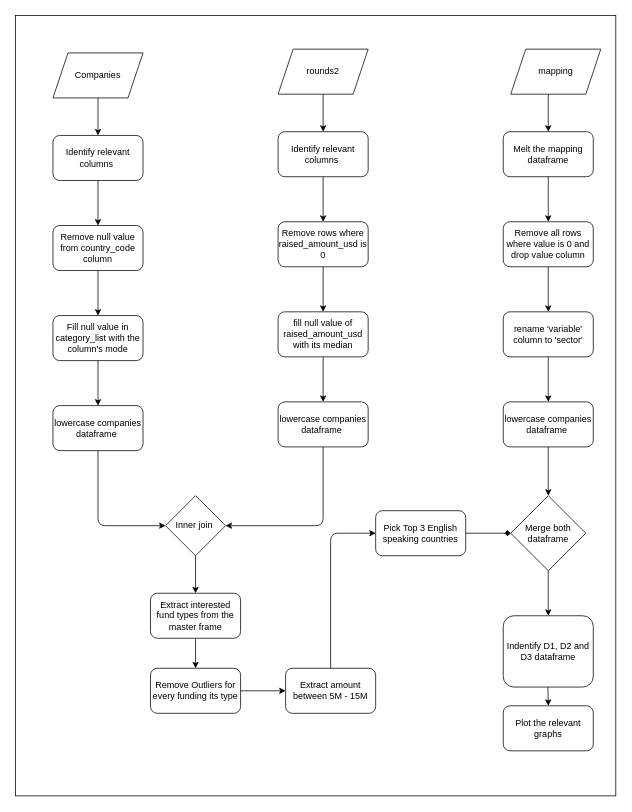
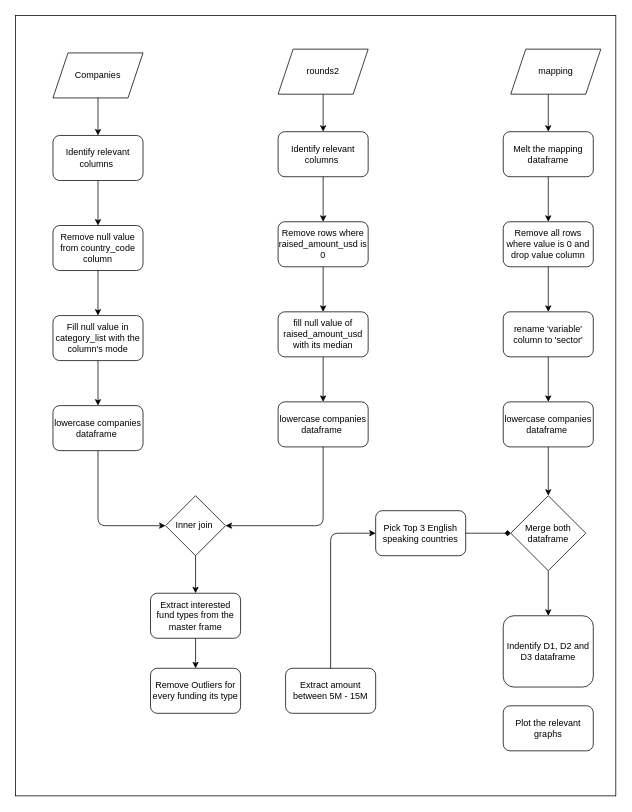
edge "Remove Outliers for every funding its type" -> "Extract amount between 5M - 15M": removed
edge "Indentify D1, D2 and D3 dataframe" -> "Plot the relevant graphs": removed
